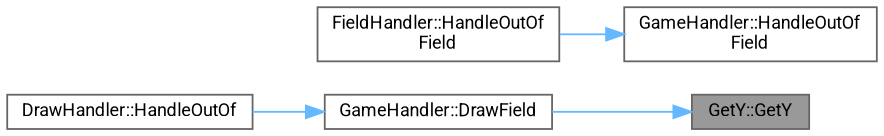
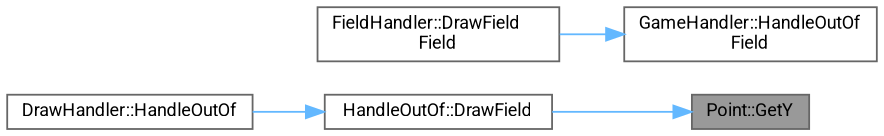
node "FieldHandler::HandleOutOf Field": label "FieldHandler::HandleOutOf Field" -> "FieldHandler::DrawField Field"
node "GameHandler::DrawField": label "GameHandler::DrawField" -> "HandleOutOf::DrawField"
node "GetY::GetY": label "GetY::GetY" -> "Point::GetY"
